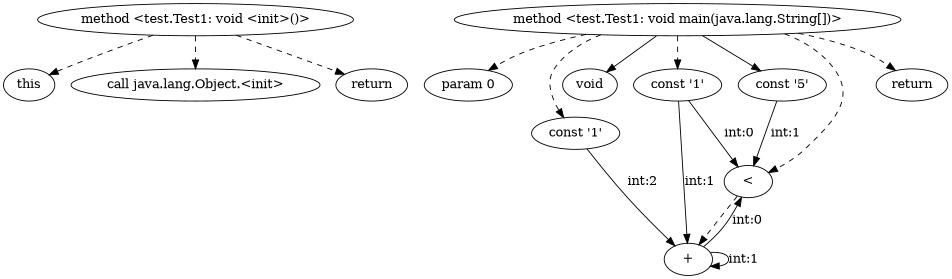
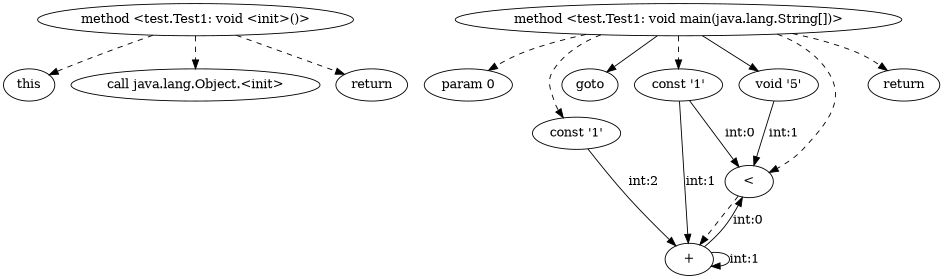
node "void": label "void" -> "goto"
node "const '5'": label "const '5'" -> "void '5'"
